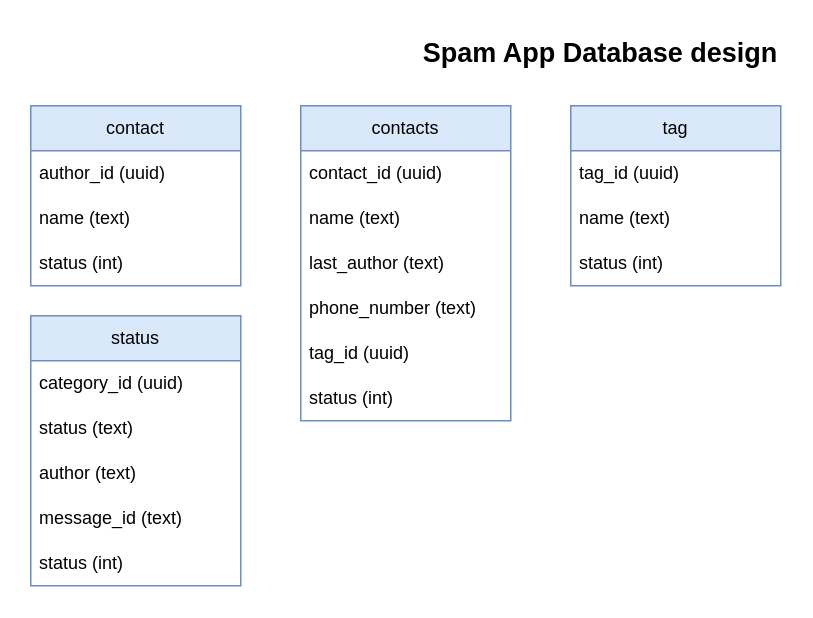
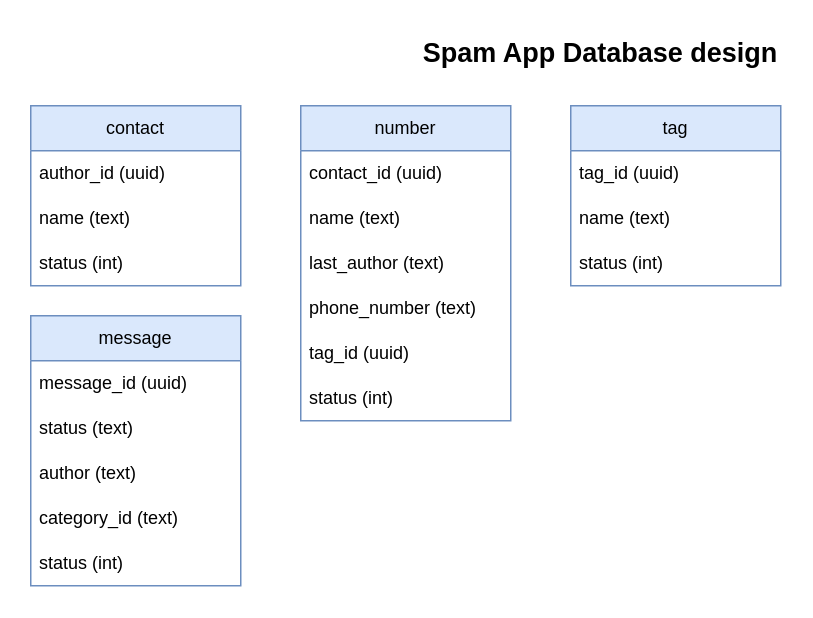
node "contacts": label "contacts" -> "number"
node "status": label "status" -> "message"
node "category_id (uuid)": label "category_id (uuid)" -> "message_id (uuid)"
node "message_id (text)": label "message_id (text)" -> "category_id (text)"
